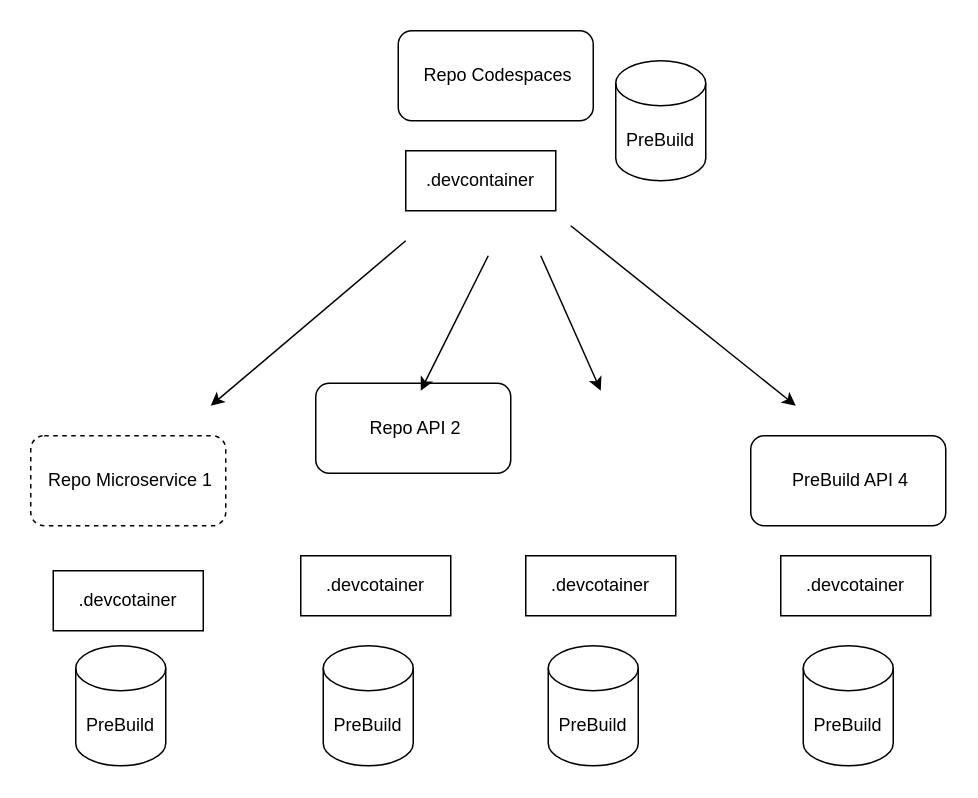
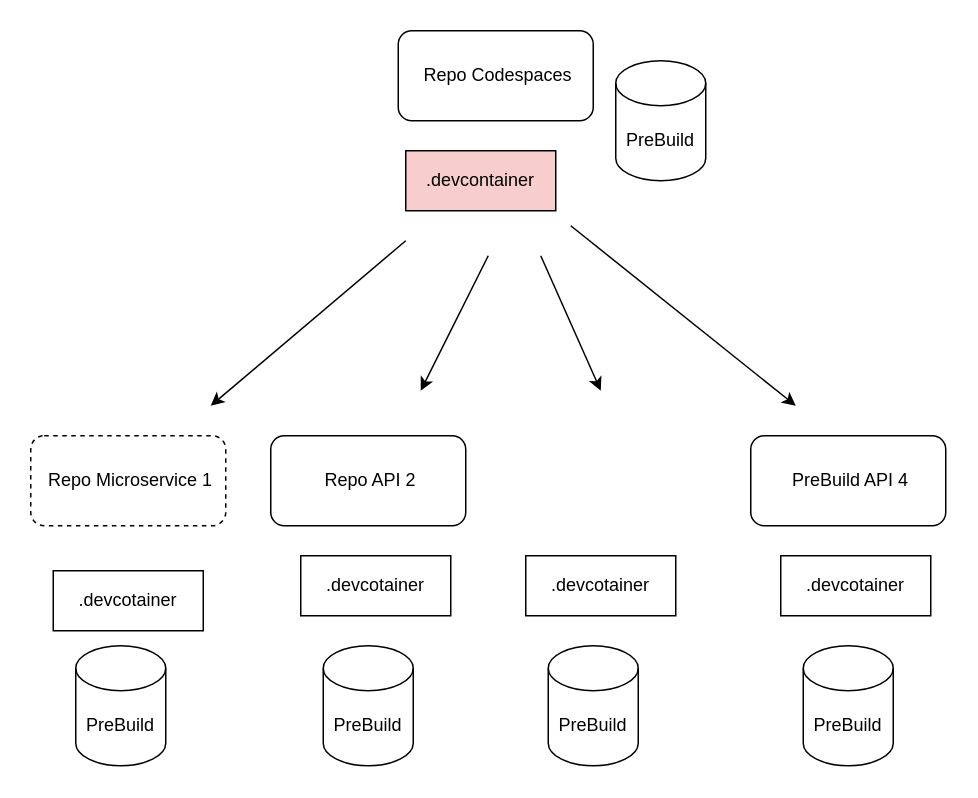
node ".devcontainer": fillcolor #ffffff -> #f8cecc
node "Repo API 2": moved (413, 428) -> (368, 481)
